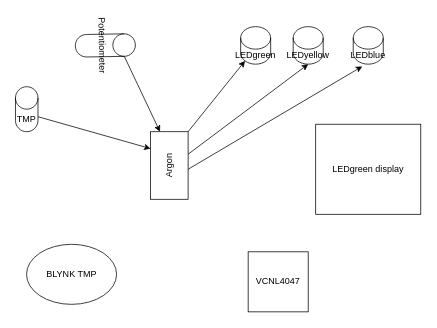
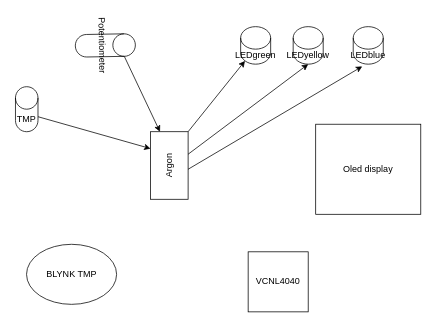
node "LEDgreen display": label "LEDgreen display" -> "Oled display"
node "VCNL4047": label "VCNL4047" -> "VCNL4040"
